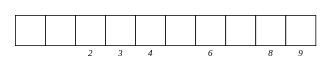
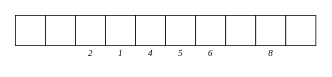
node "3": label "3" -> "1"
node "5": added
node "9": removed
